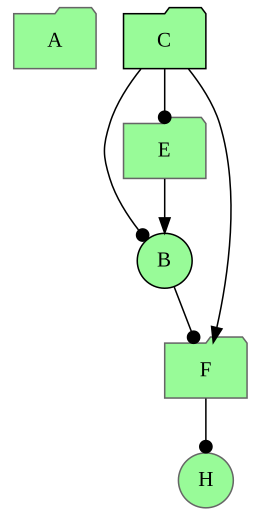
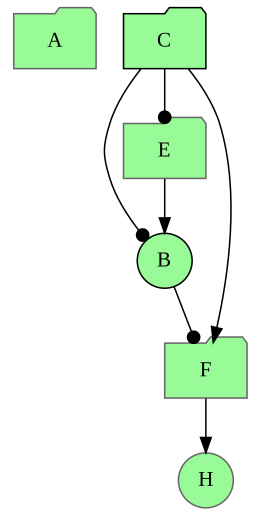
edge "F" -> "H": arrowhead dot -> normal
